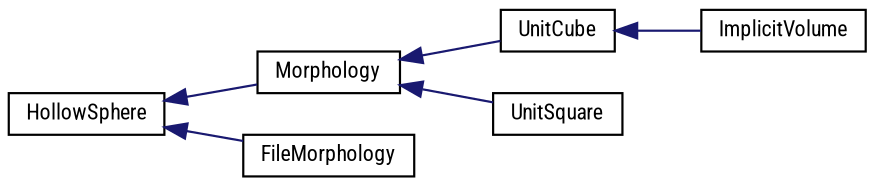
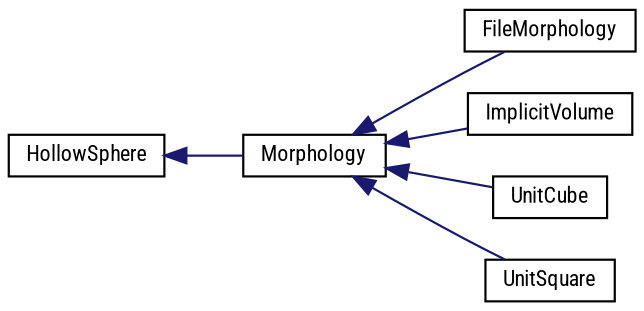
edge "ImplicitVolume" -> "UnitCube": now "ImplicitVolume" -> "Morphology"
edge "FileMorphology" -> "HollowSphere": now "FileMorphology" -> "Morphology"
